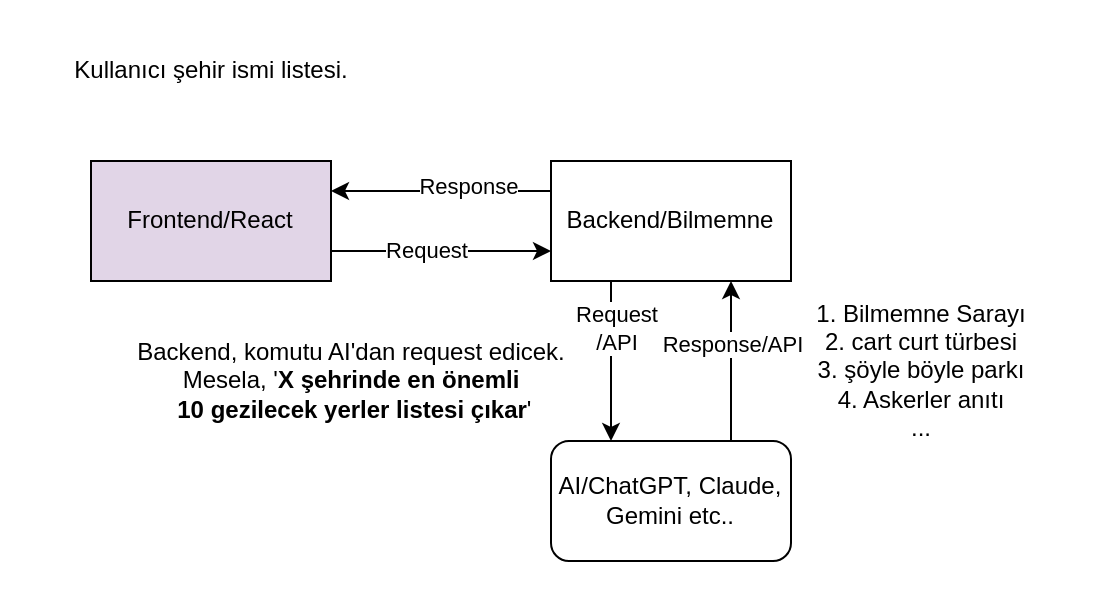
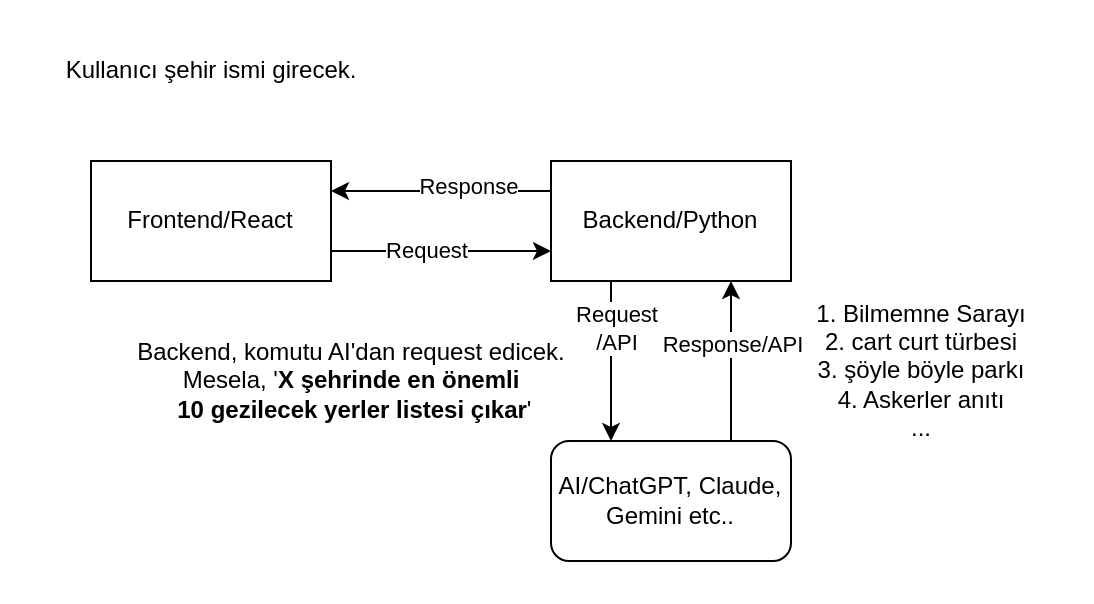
node "Kullanıcı şehir ismi listesi.": label "Kullanıcı şehir ismi listesi." -> "Kullanıcı şehir ismi girecek."
node "Frontend/React": fillcolor #e1d5e7 -> #ffffff
node "Backend/Bilmemne": label "Backend/Bilmemne" -> "Backend/Python"
